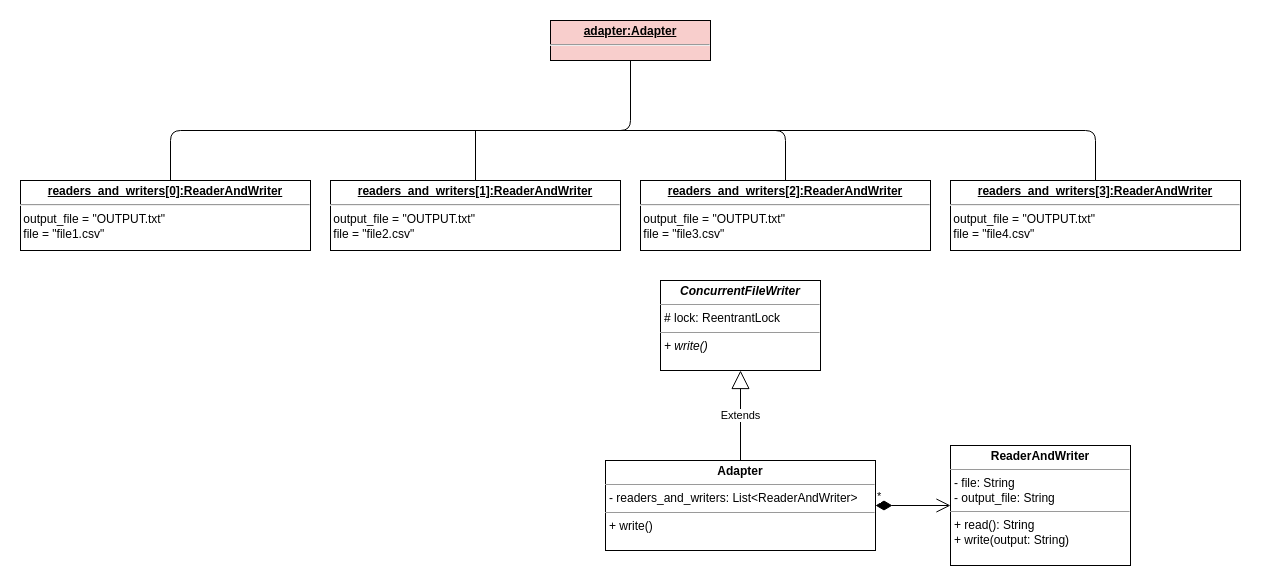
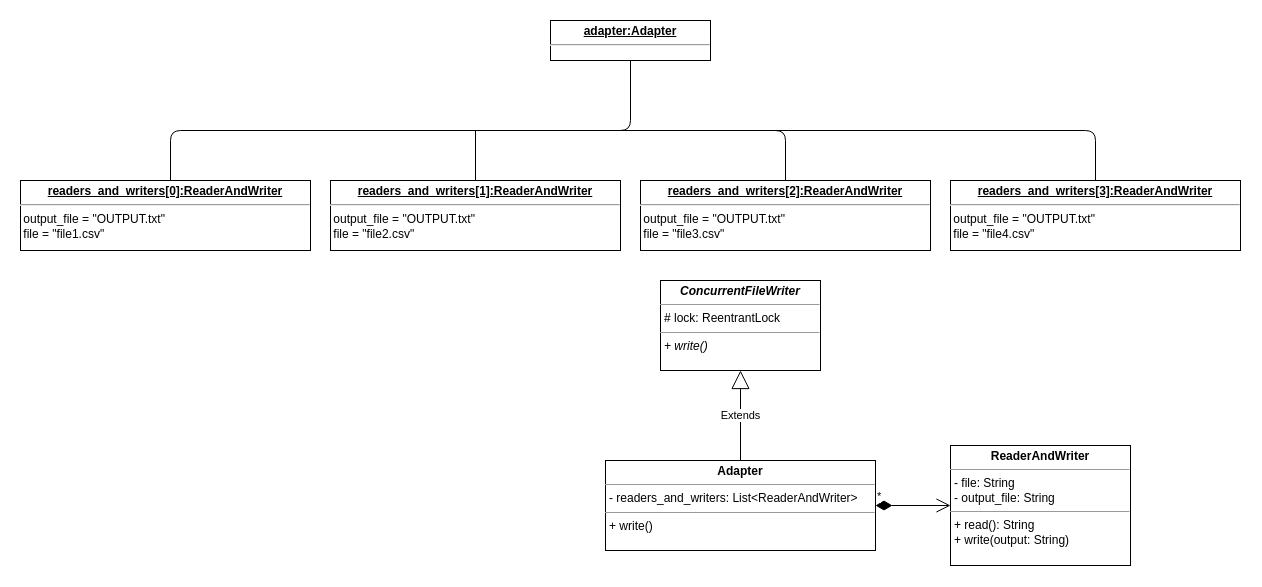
node "adapter:Adapter": fillcolor #f8cecc -> #ffffff
